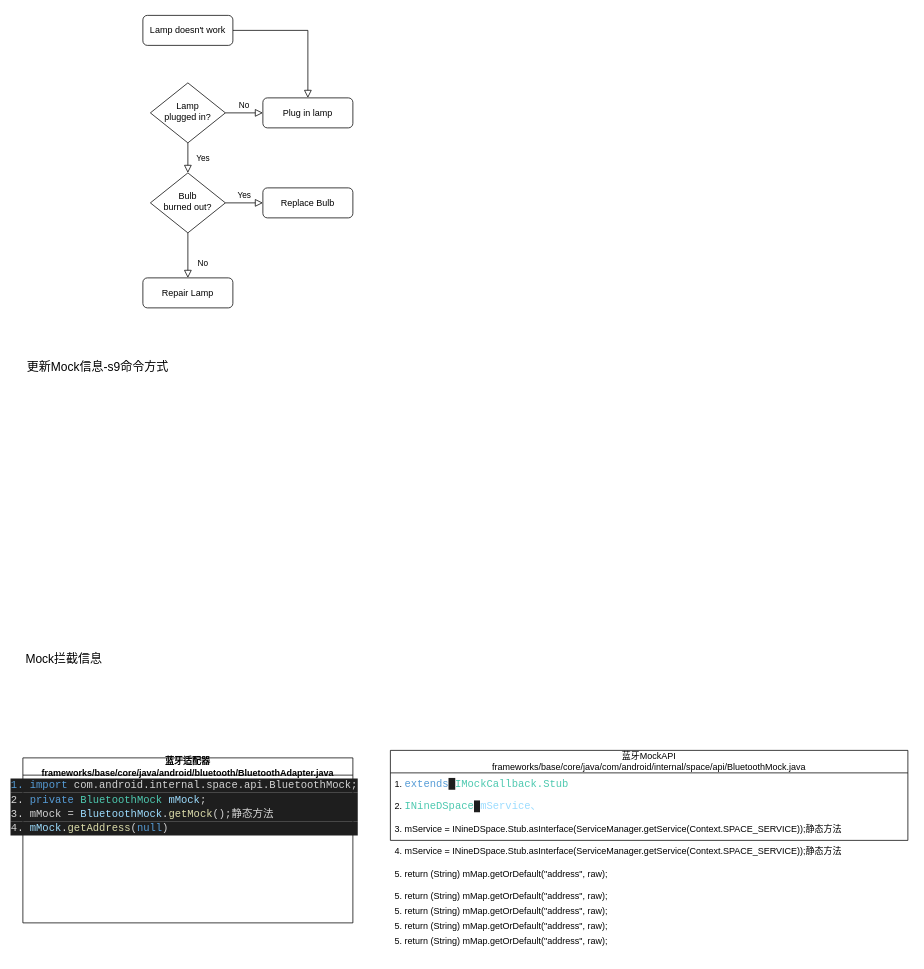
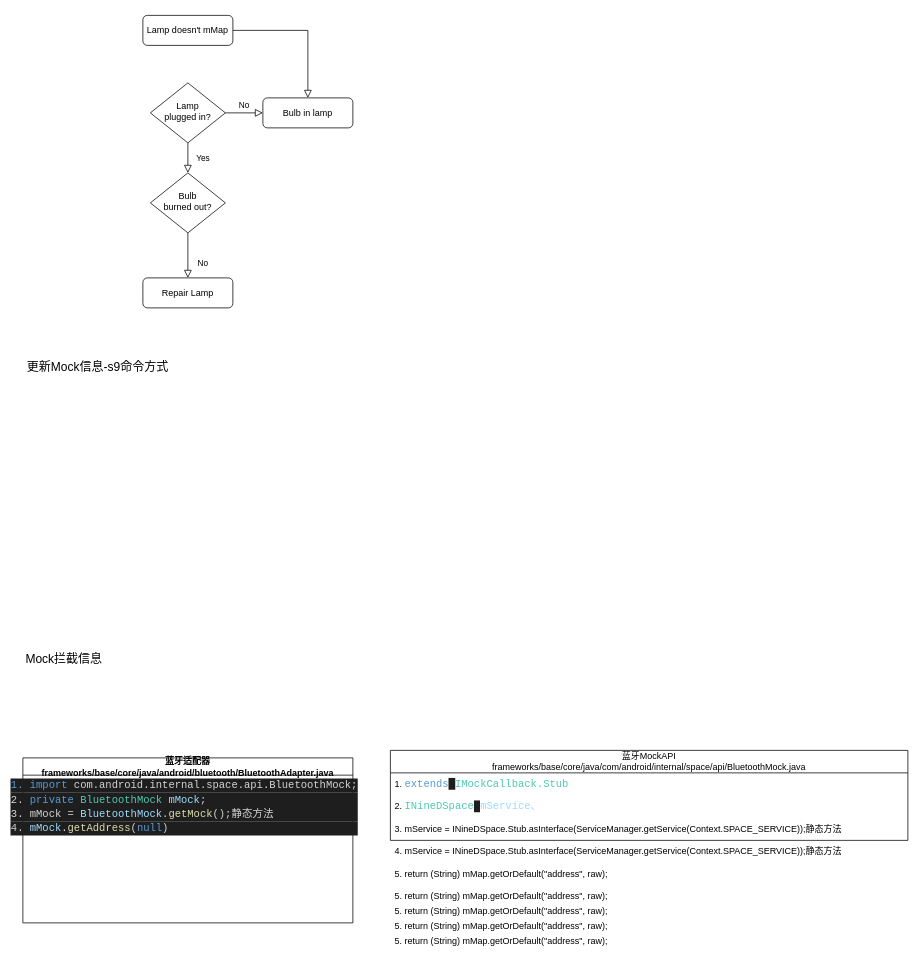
node "Lamp doesn't work": label "Lamp doesn't work" -> "Lamp doesn't mMap"
node "Plug in lamp": label "Plug in lamp" -> "Bulb in lamp"
edge "Bulb burned out?" -> "Replace Bulb": removed, label "Yes"
node "Replace Bulb": removed
